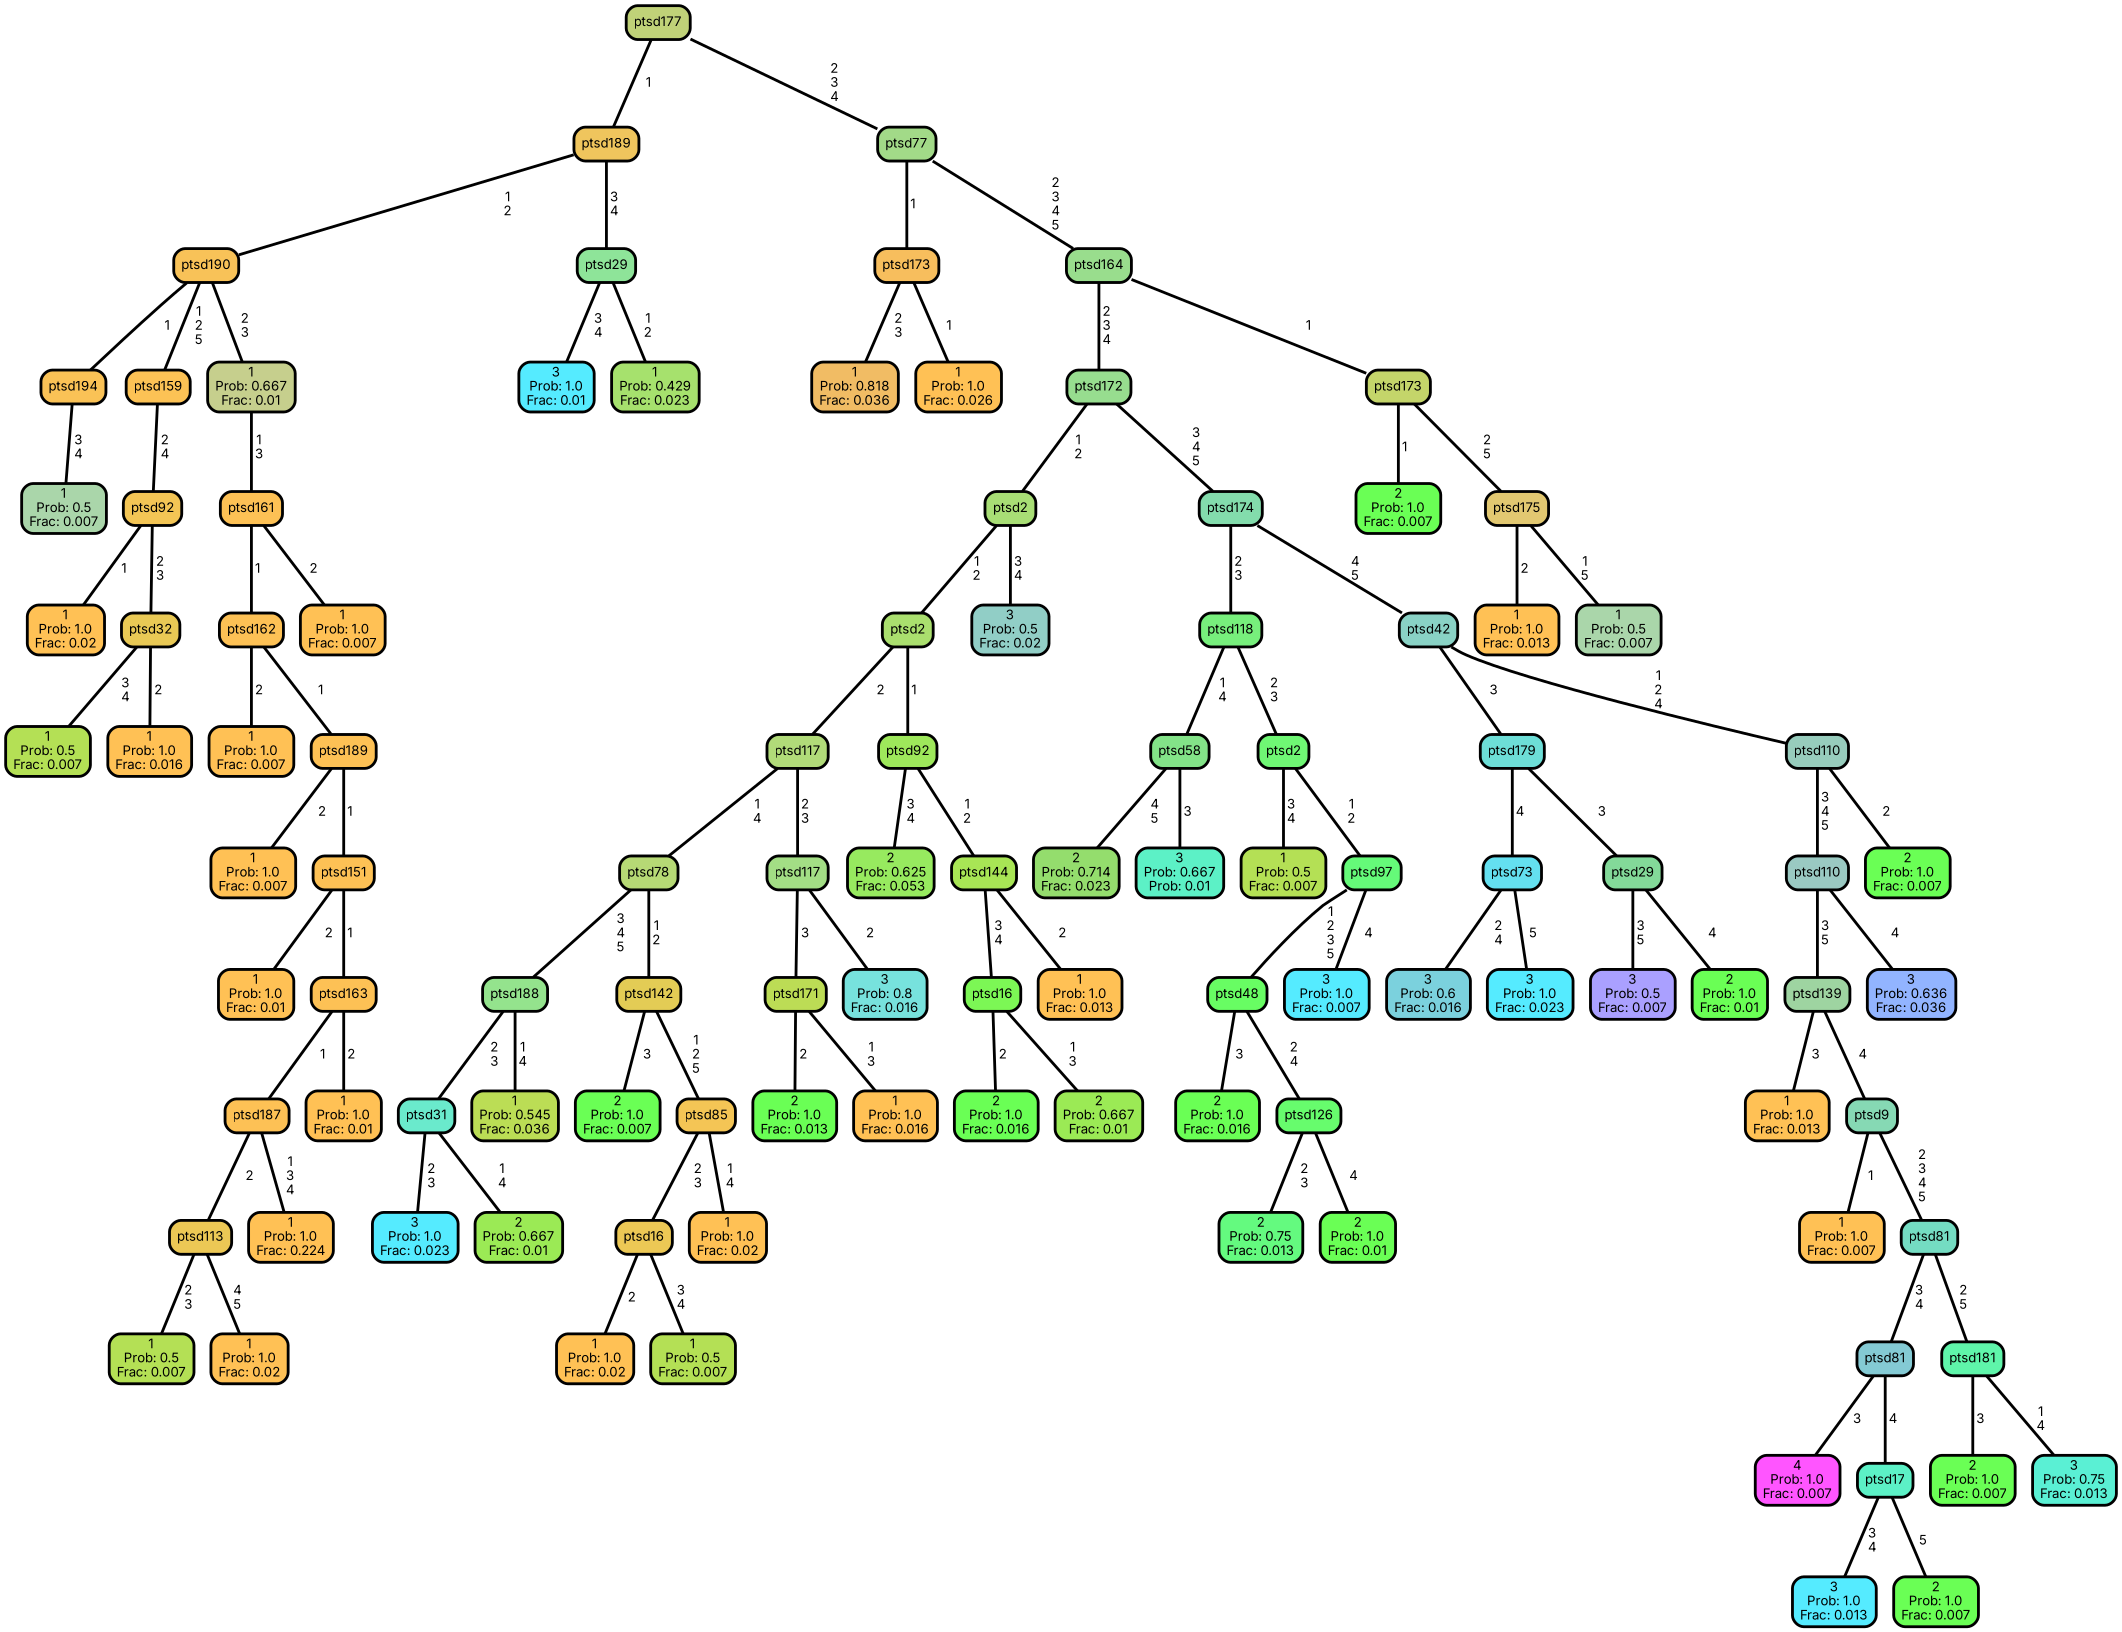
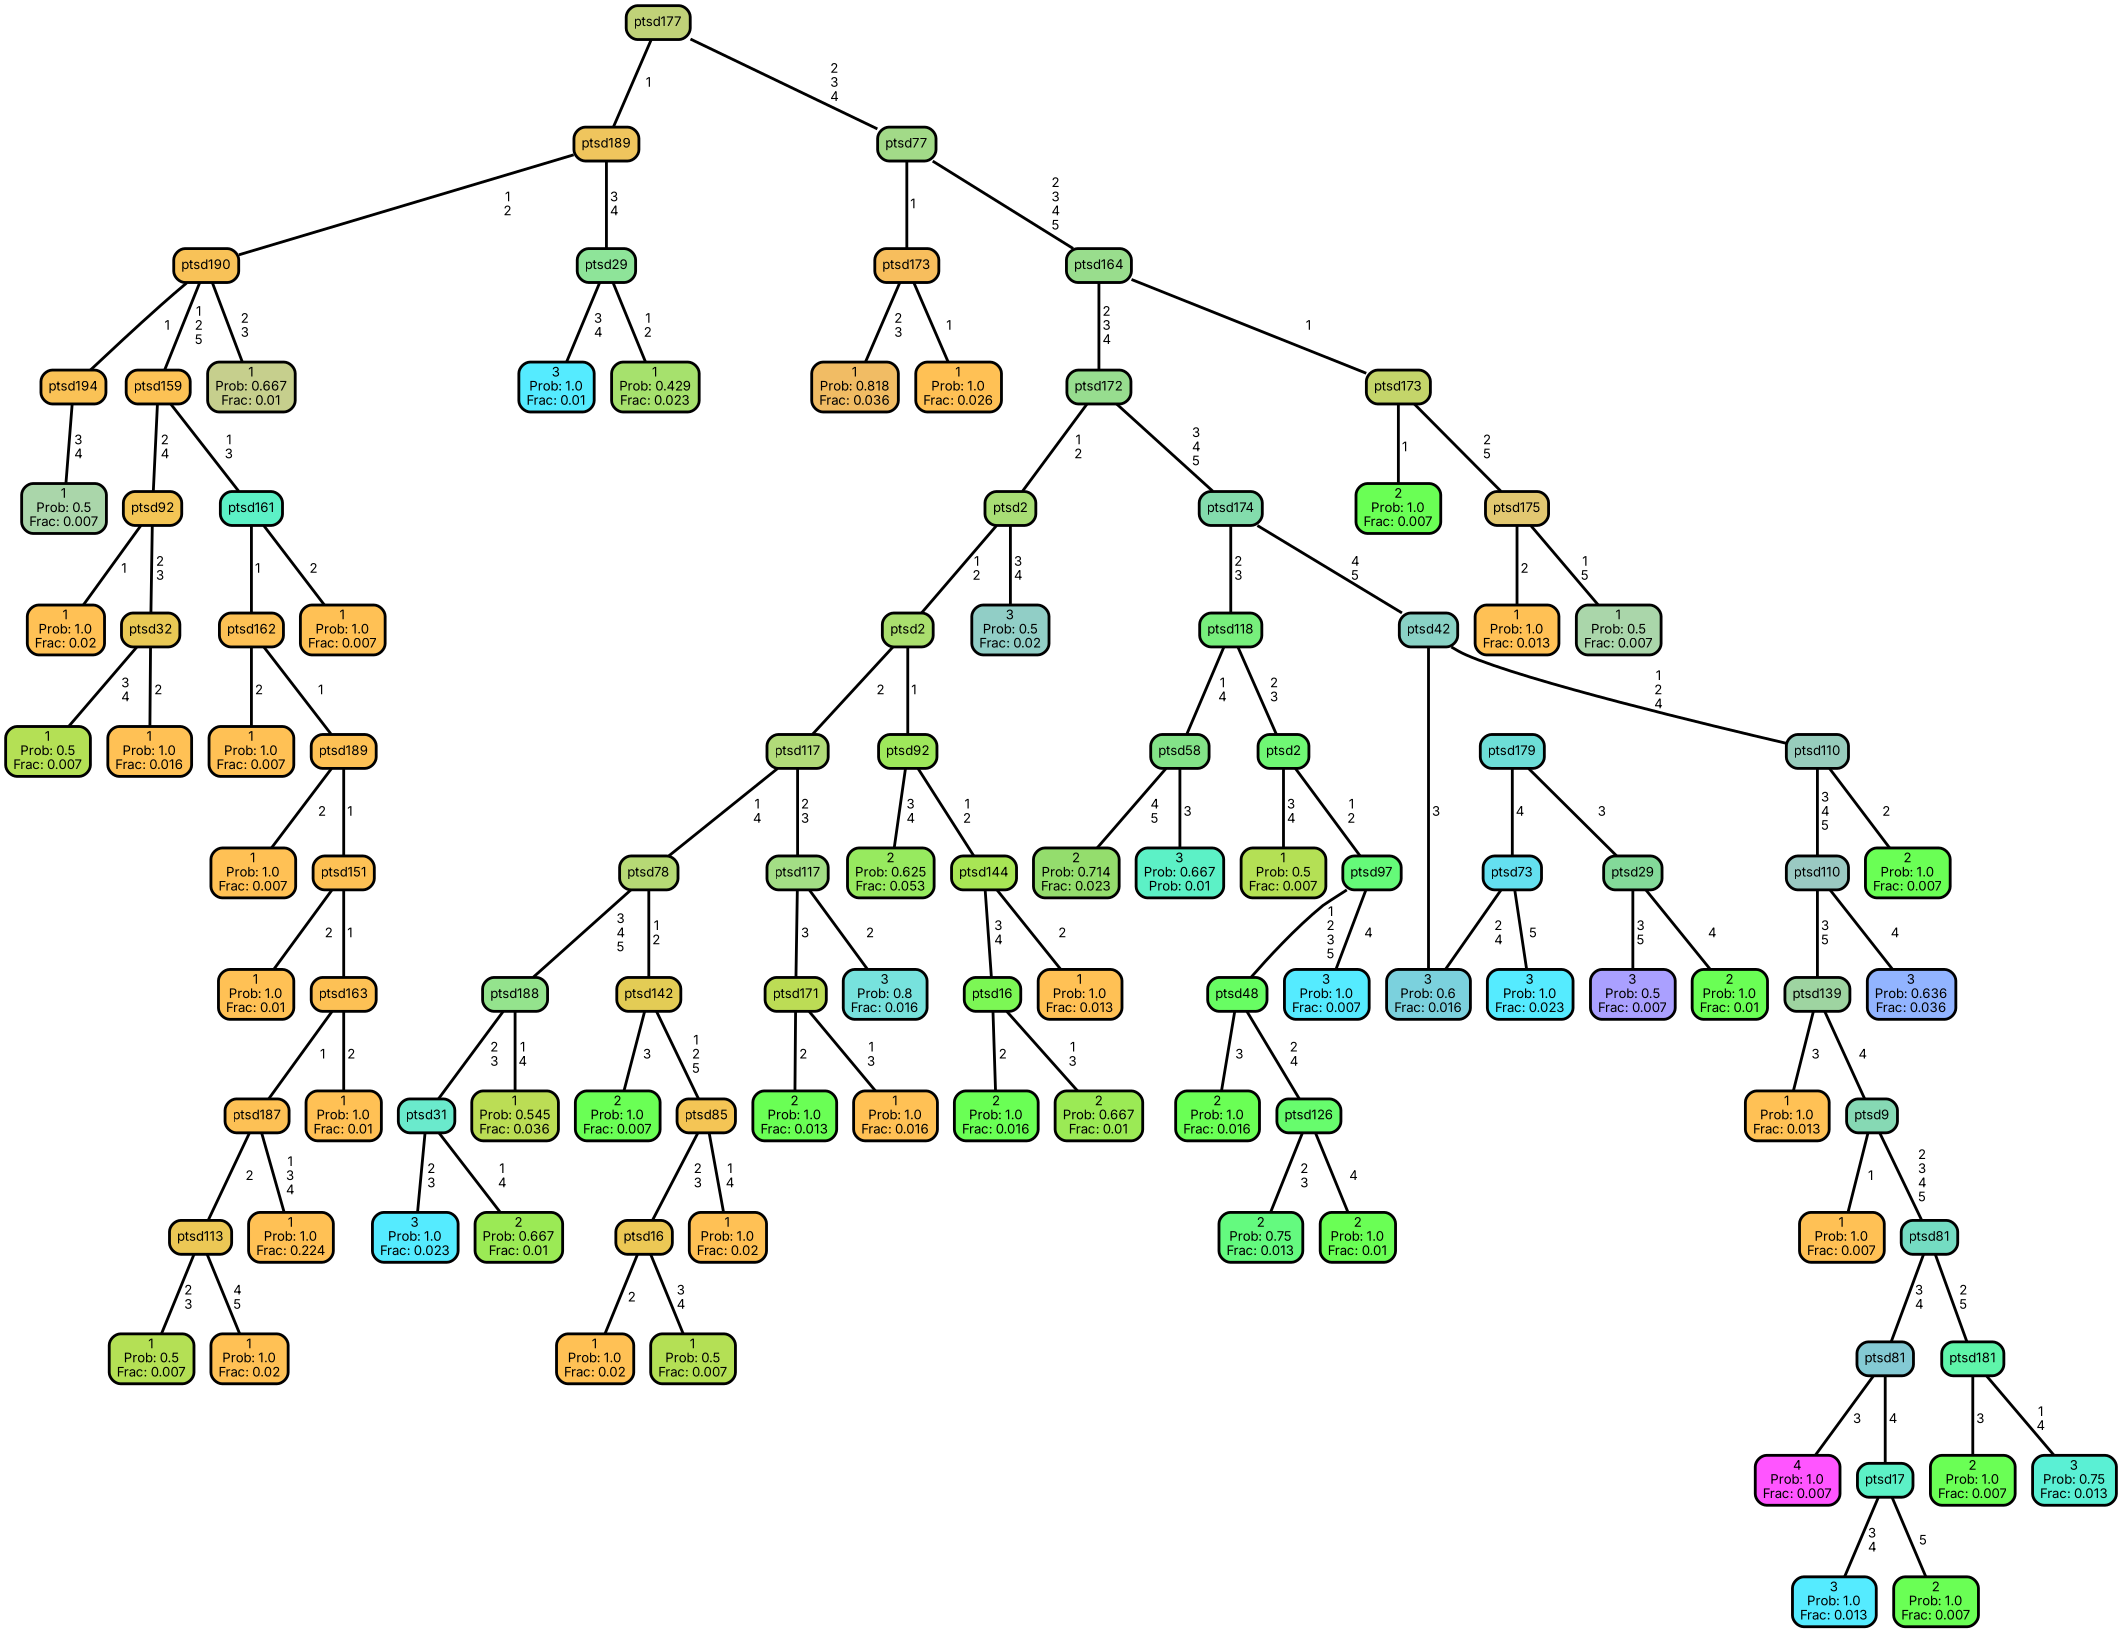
edge "1 Prob: 0.667 Frac: 0.01" -- "ptsd161": now "ptsd159" -- "ptsd161"
node "ptsd161": fillcolor #fdc155 -> #5cf1c6
edge "ptsd42" -- "ptsd179": now "ptsd42" -- "3 Prob: 0.6 Frac: 0.016"
